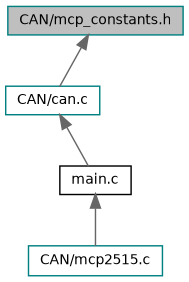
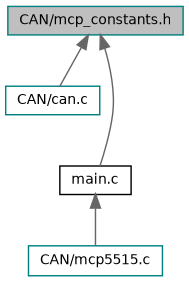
edge "main.c" -> "CAN/can.c": now "main.c" -> "CAN/mcp_constants.h"
node "CAN/mcp2515.c": label "CAN/mcp2515.c" -> "CAN/mcp5515.c"
